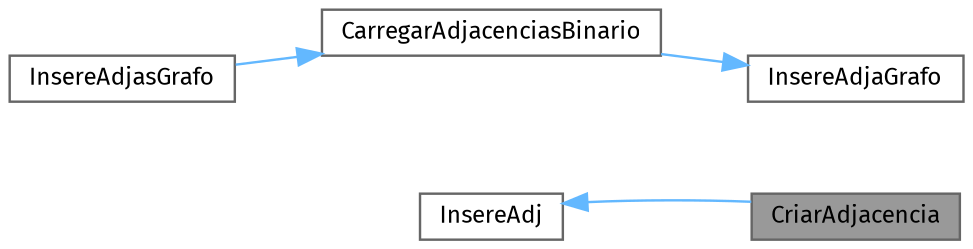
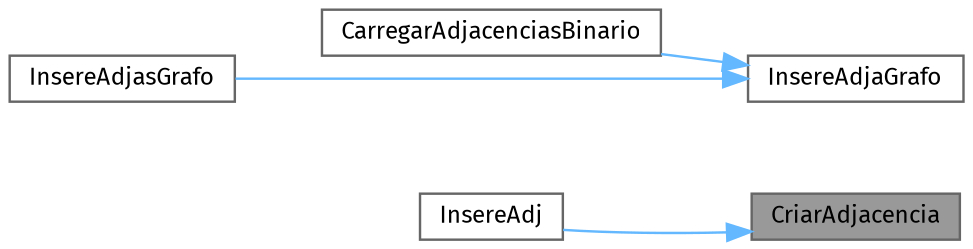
edge "InsereAdjasGrafo" -> "CarregarAdjacenciasBinario": now "InsereAdjasGrafo" -> "InsereAdjaGrafo"
edge "CriarAdjacencia" -> "InsereAdj": reversed
